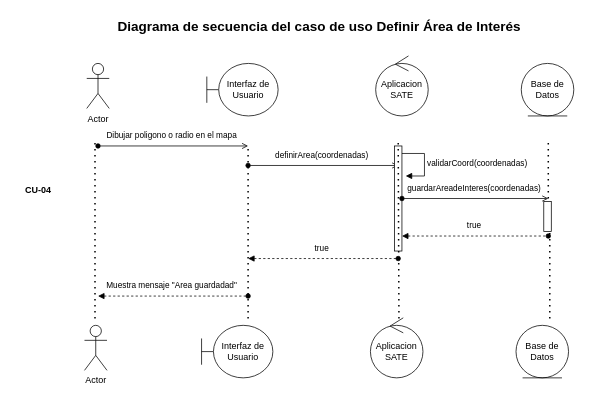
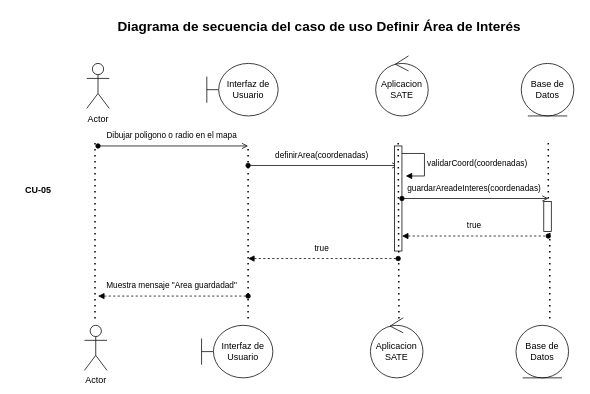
node "CU-04": label "CU-04" -> "CU-05"
